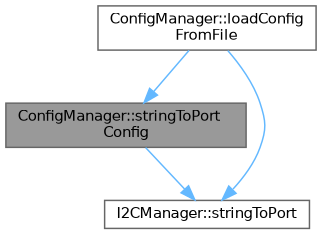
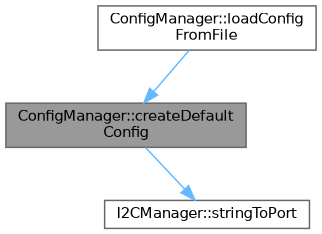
edge "ConfigManager::loadConfig FromFile" -> "I2CManager::stringToPort": removed
node "ConfigManager::stringToPort Config": label "ConfigManager::stringToPort Config" -> "ConfigManager::createDefault Config"
